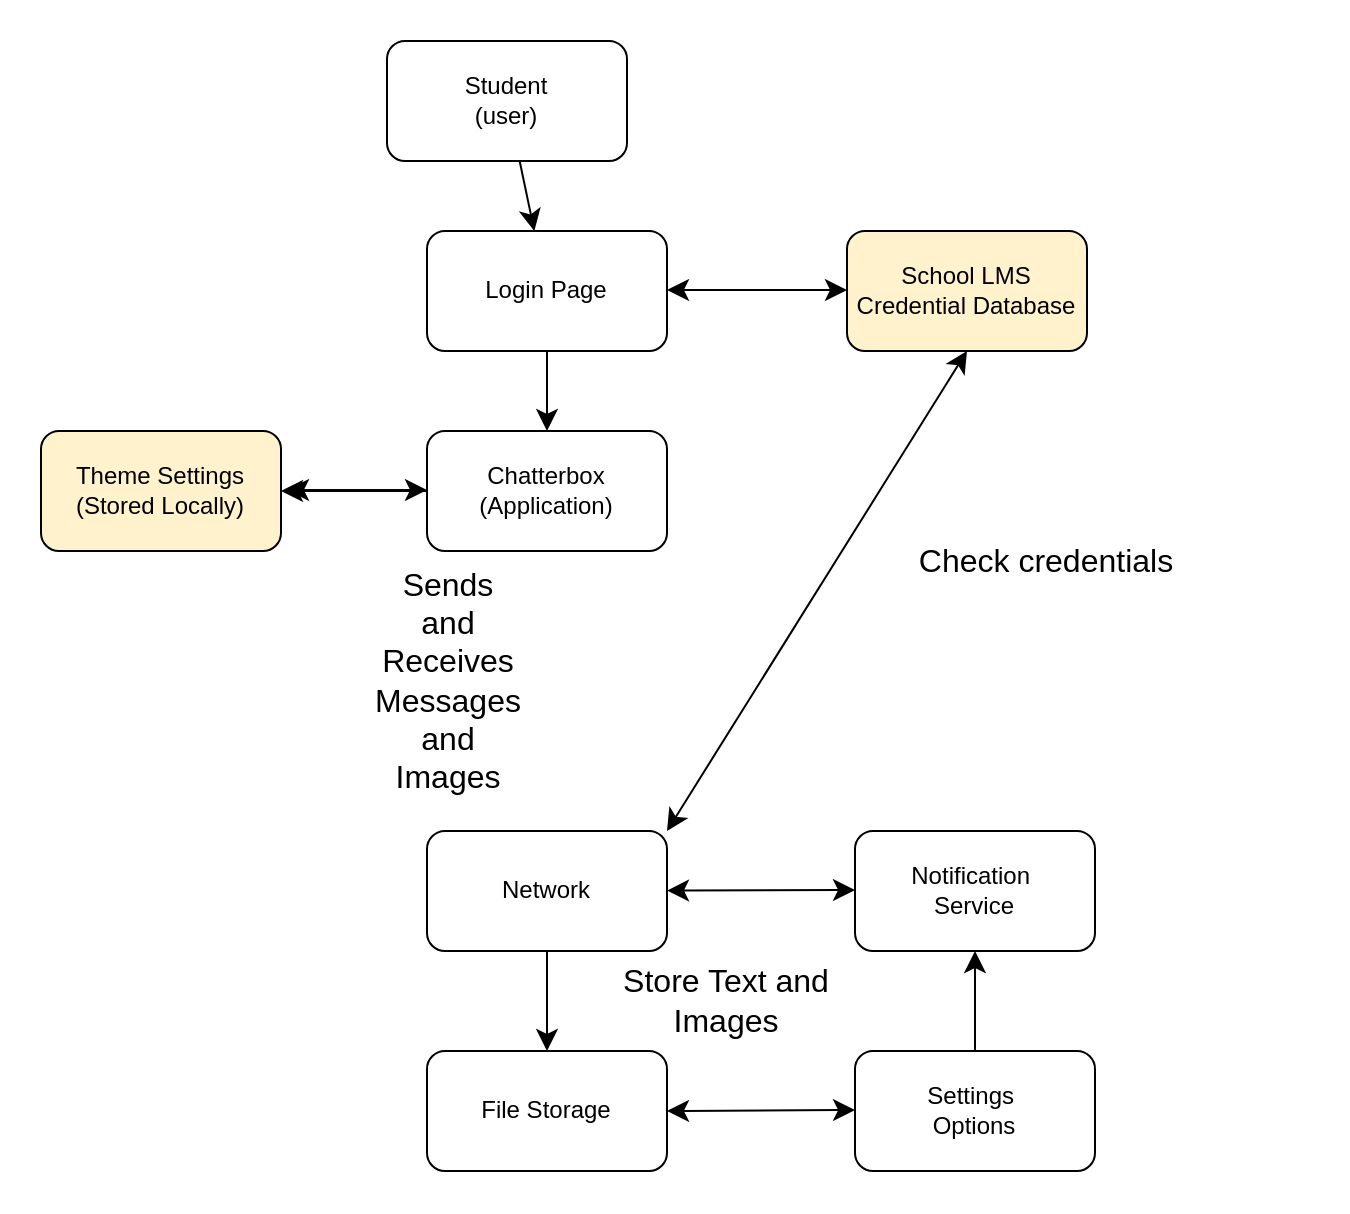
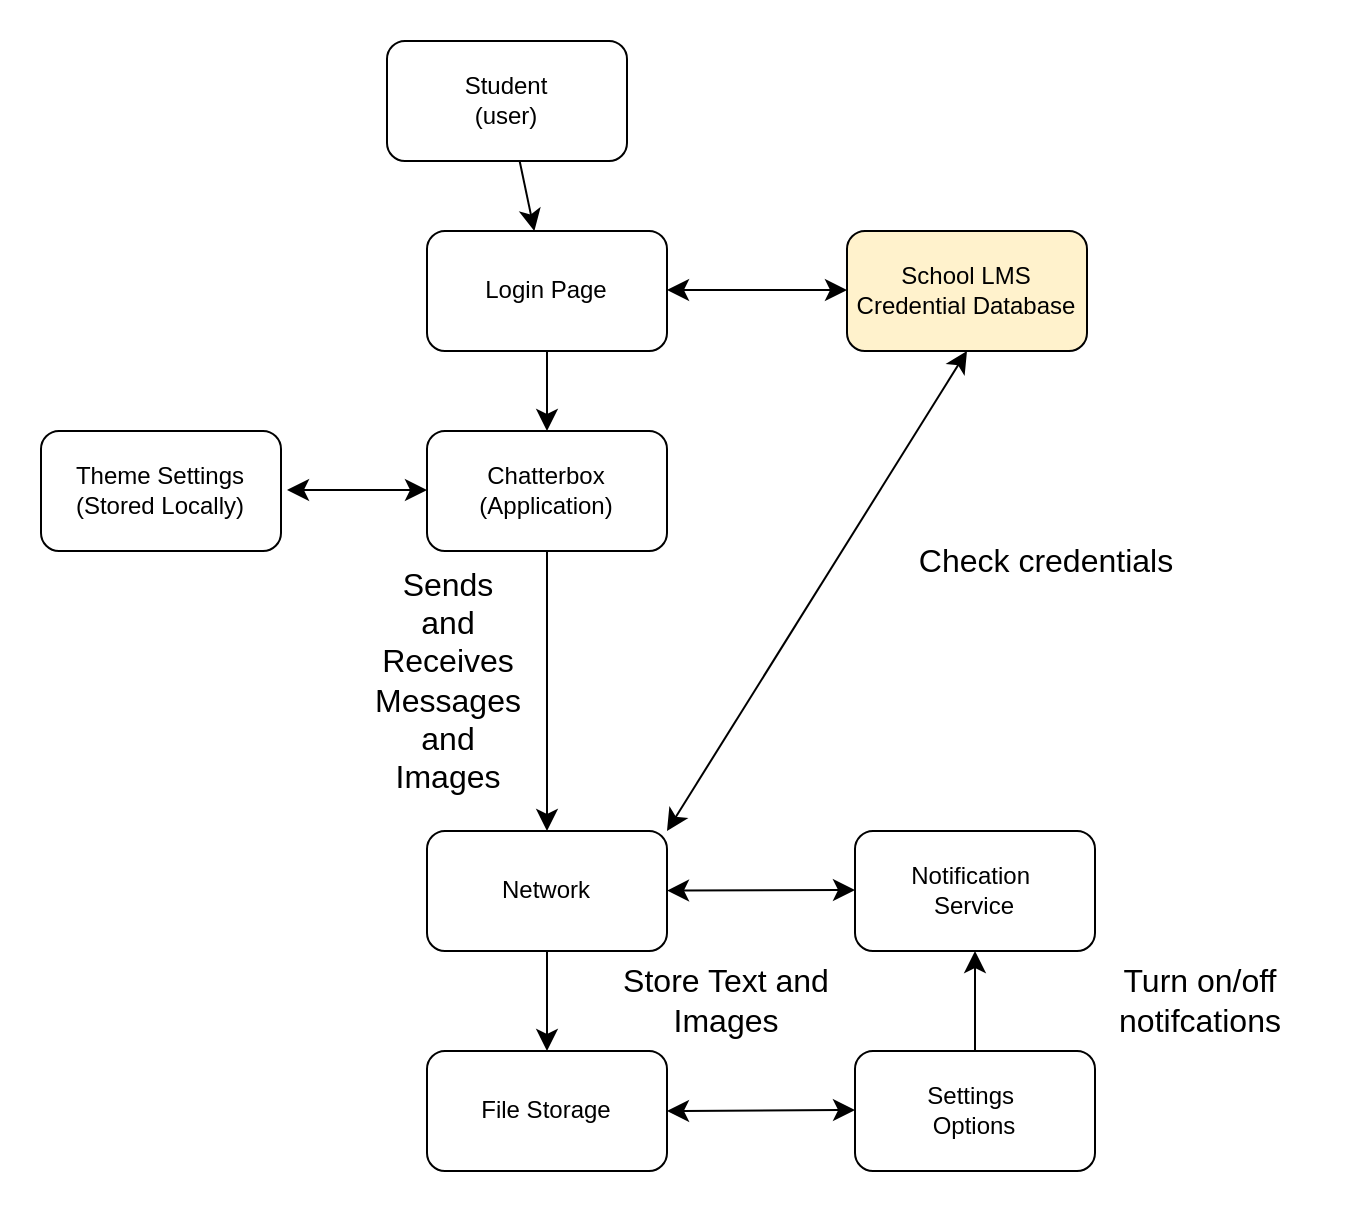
node "Theme Settings (Stored Locally)": fillcolor #fff2cc -> #ffffff
edge "Chatterbox (Application)" -> "Theme Settings (Stored Locally)": now "Chatterbox (Application)" -> "Network"
node "Turn on/off notifcations": added
